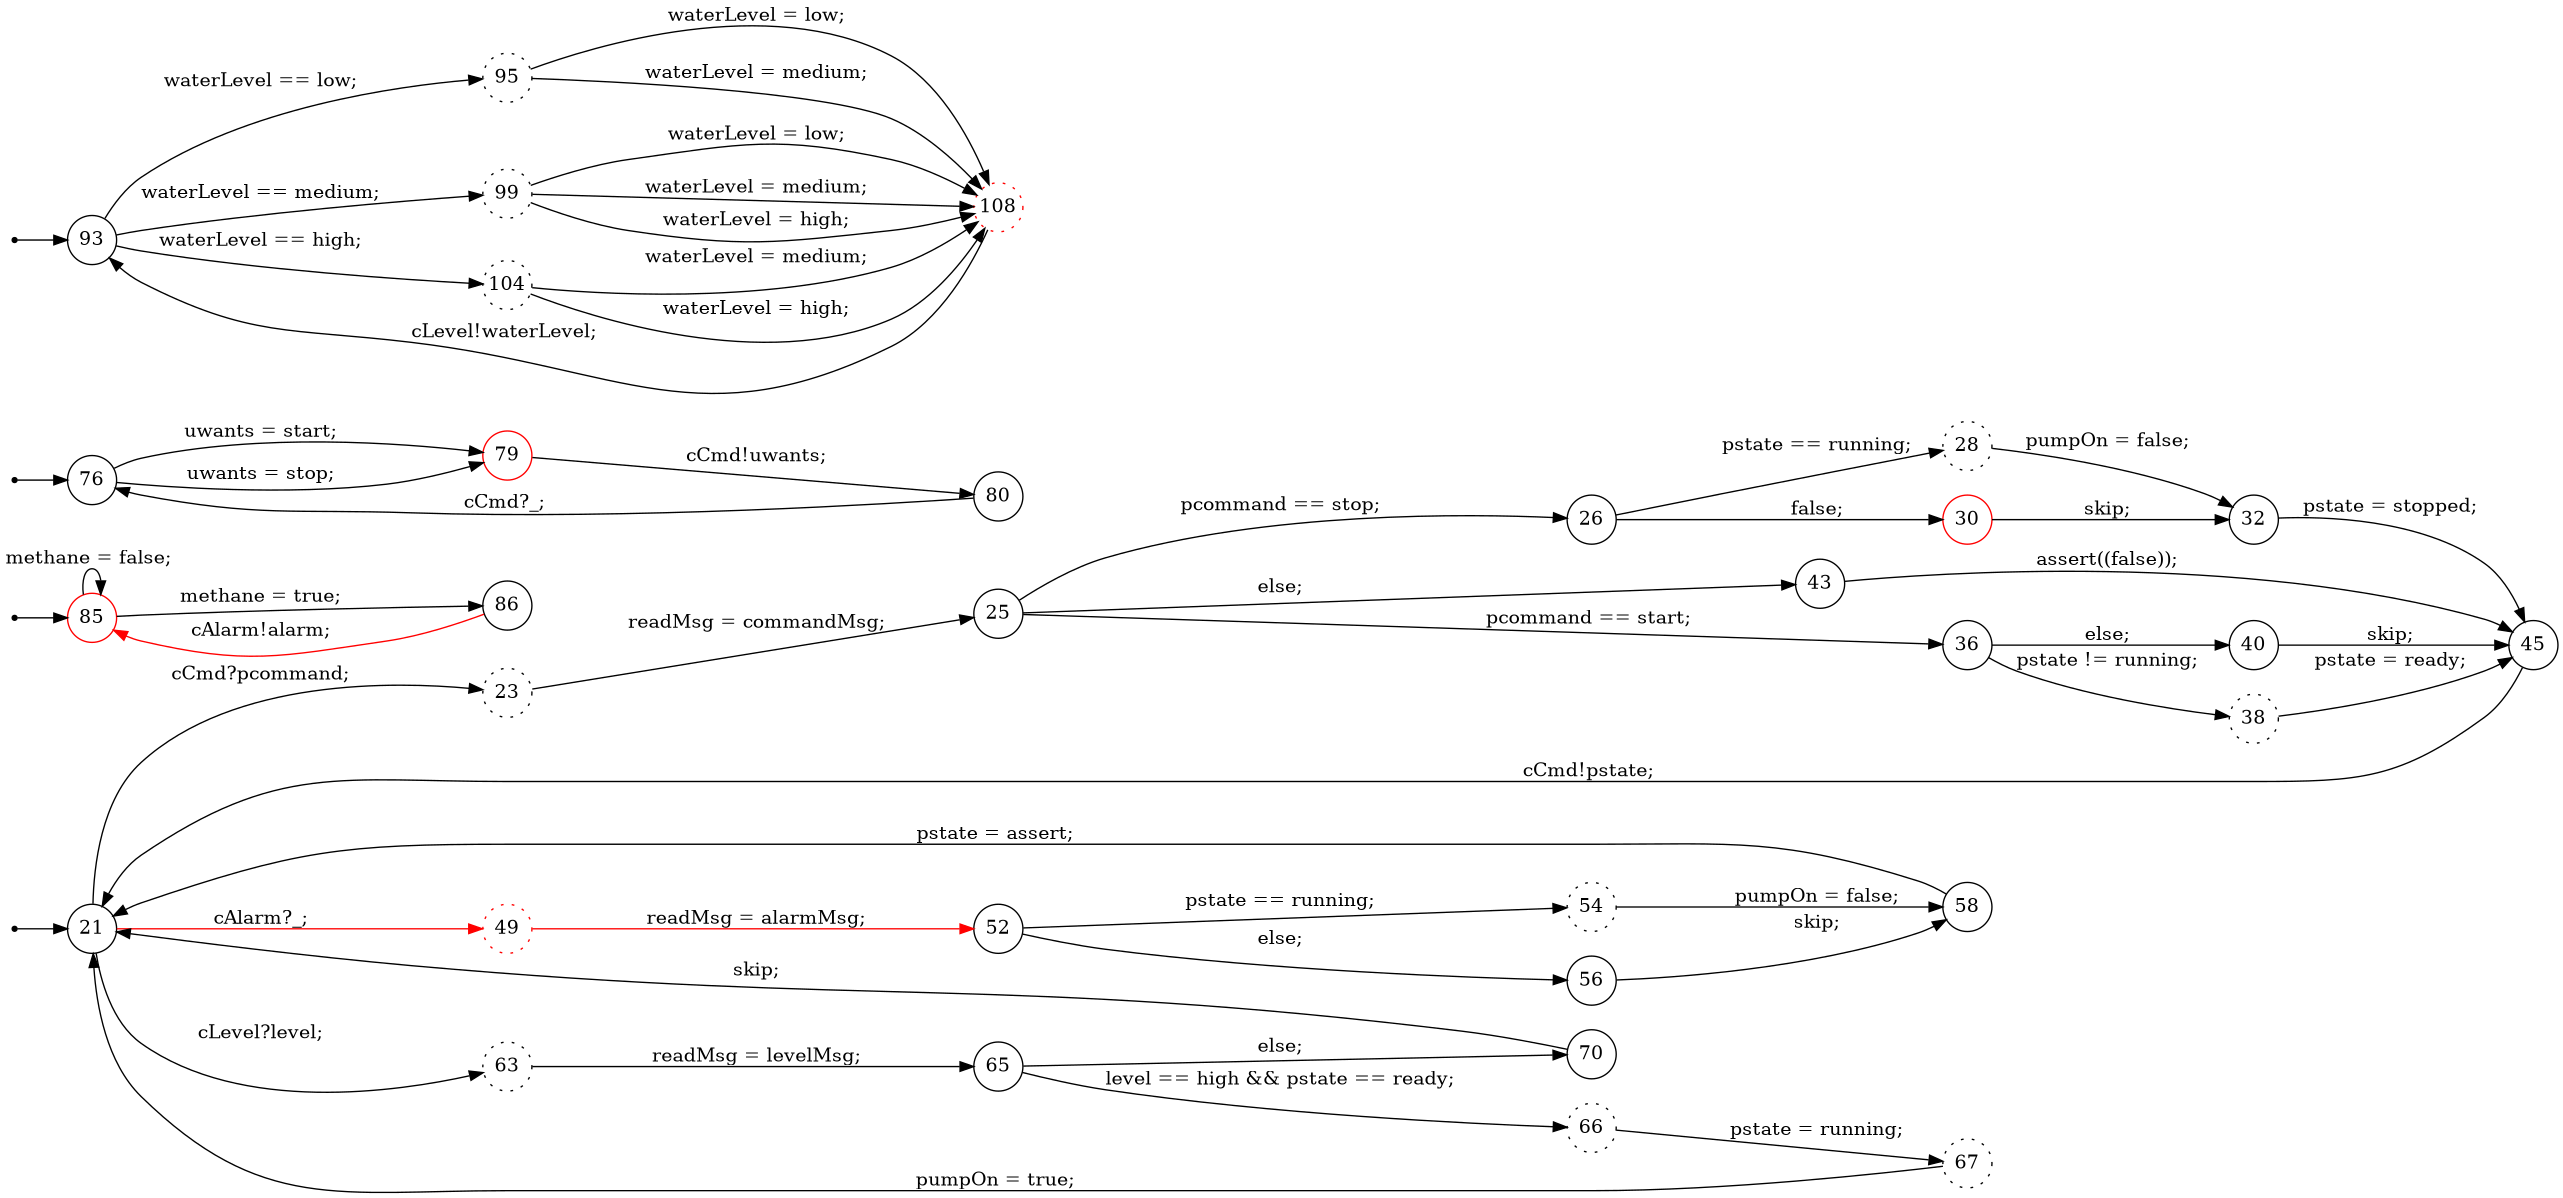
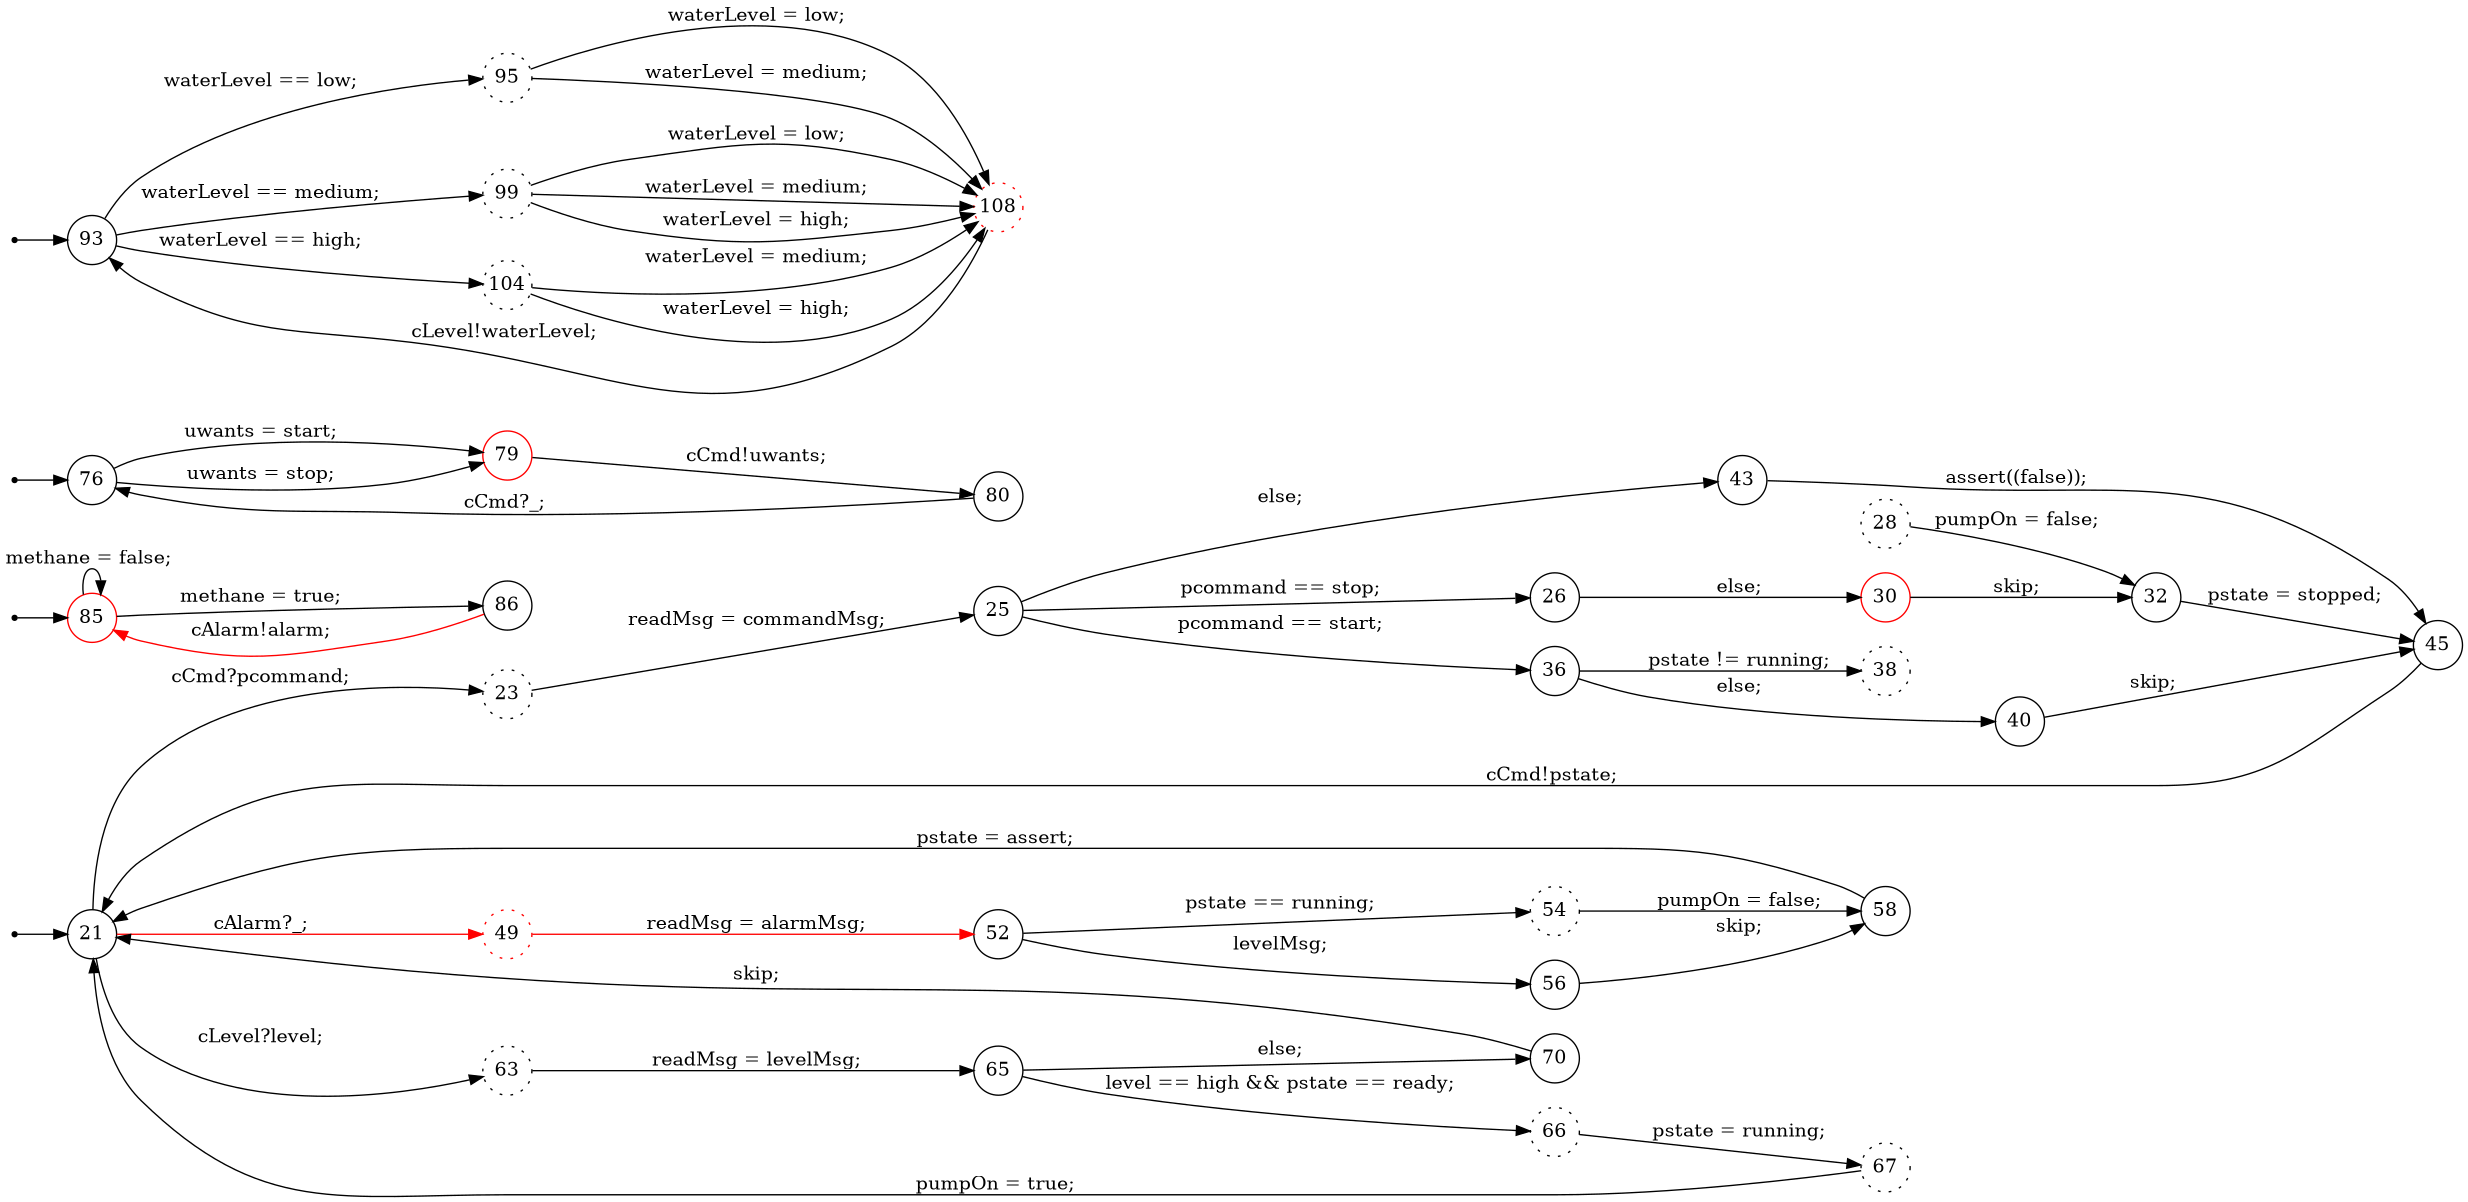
edge "26" -> "28": removed, label "pstate == running;"
edge "26" -> "30": label "false; " -> "else; "
edge "38" -> "45": removed, label "pstate = ready;"
edge "52" -> "56": label "else; " -> "levelMsg; "
